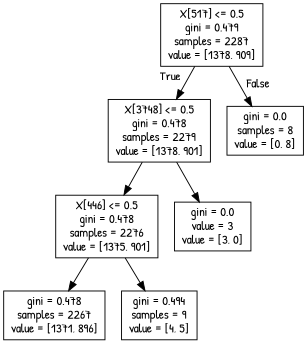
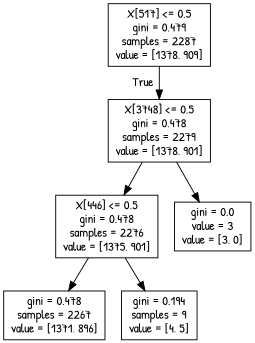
node "gini = 0.0 samples = 8 value = [0, 8]": removed
node "gini = 0.494 samples = 9 value = [4, 5]": label "gini = 0.494 samples = 9 value = [4, 5]" -> "gini = 0.194 samples = 9 value = [4, 5]"
